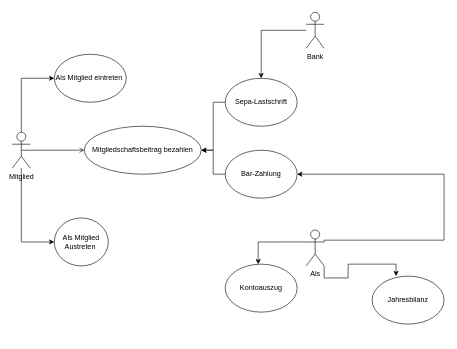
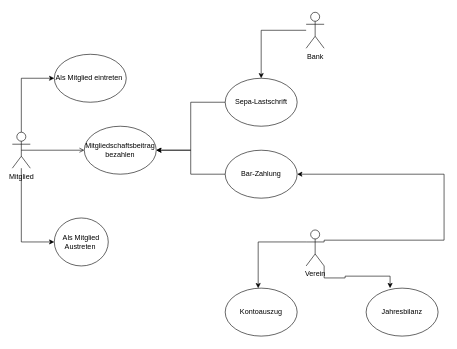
node "Mitgliedschaftsbeitrag bezahlen": size 117x48 -> 72x48
node "Als": label "Als" -> "Verein"
node "Kontoauszug": moved (261, 288) -> (261, 312)
node "Jahresbilanz": moved (408, 300) -> (402, 312)
